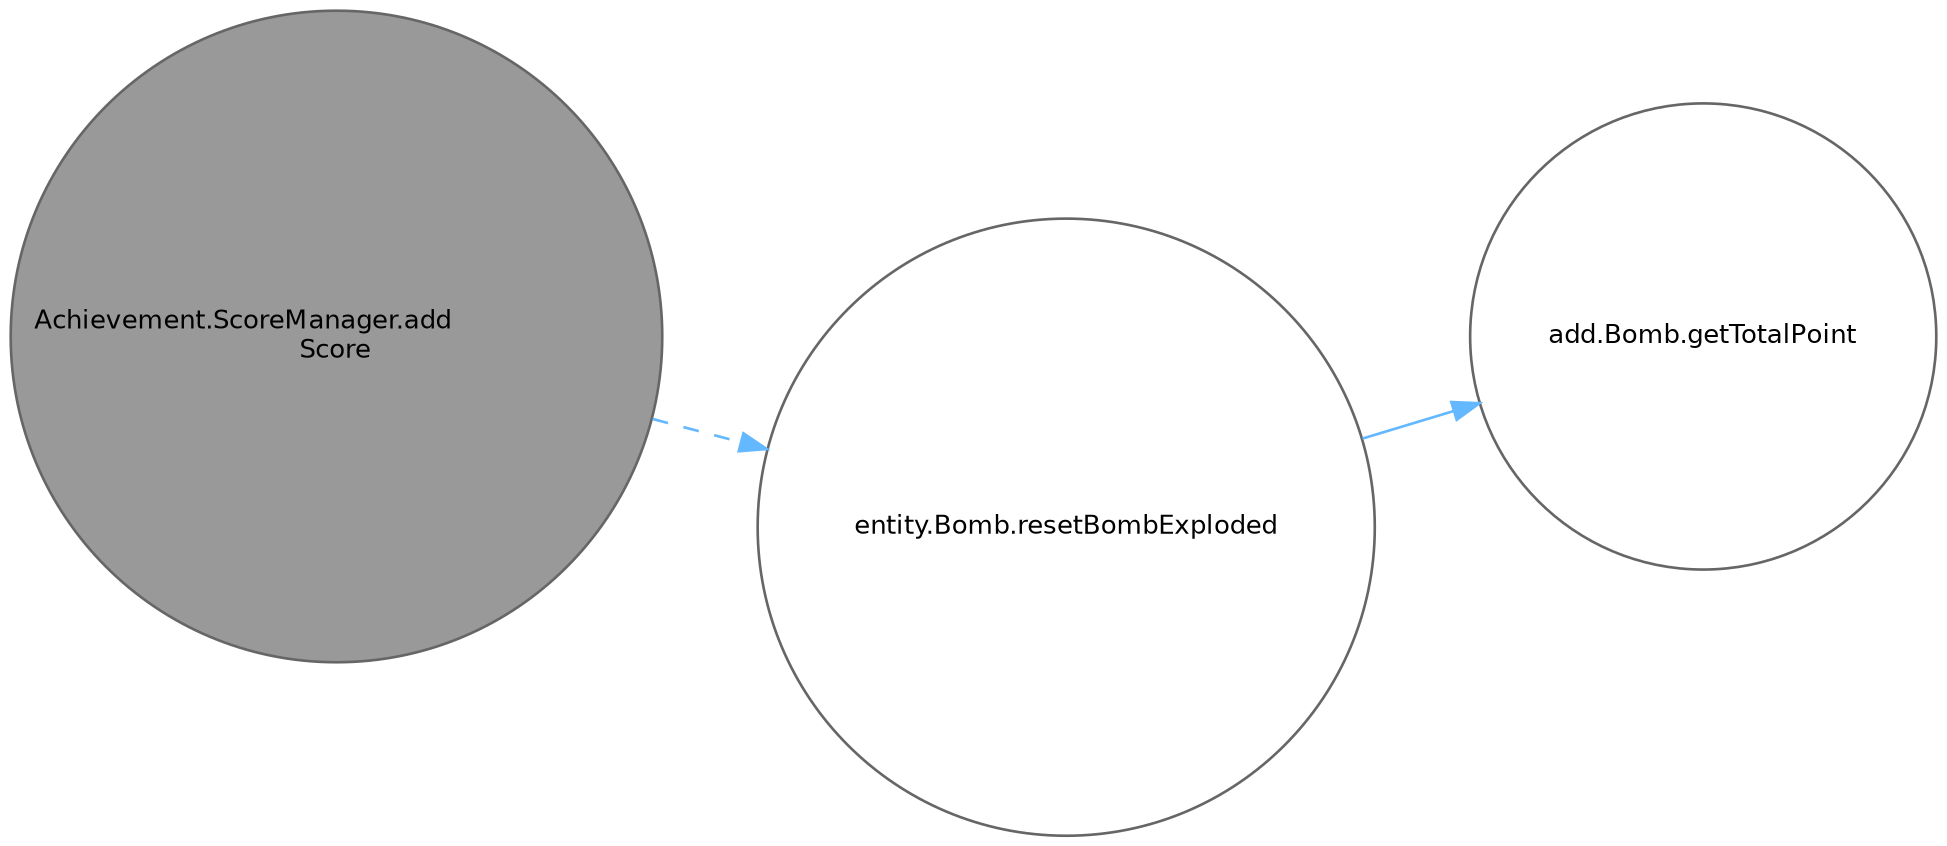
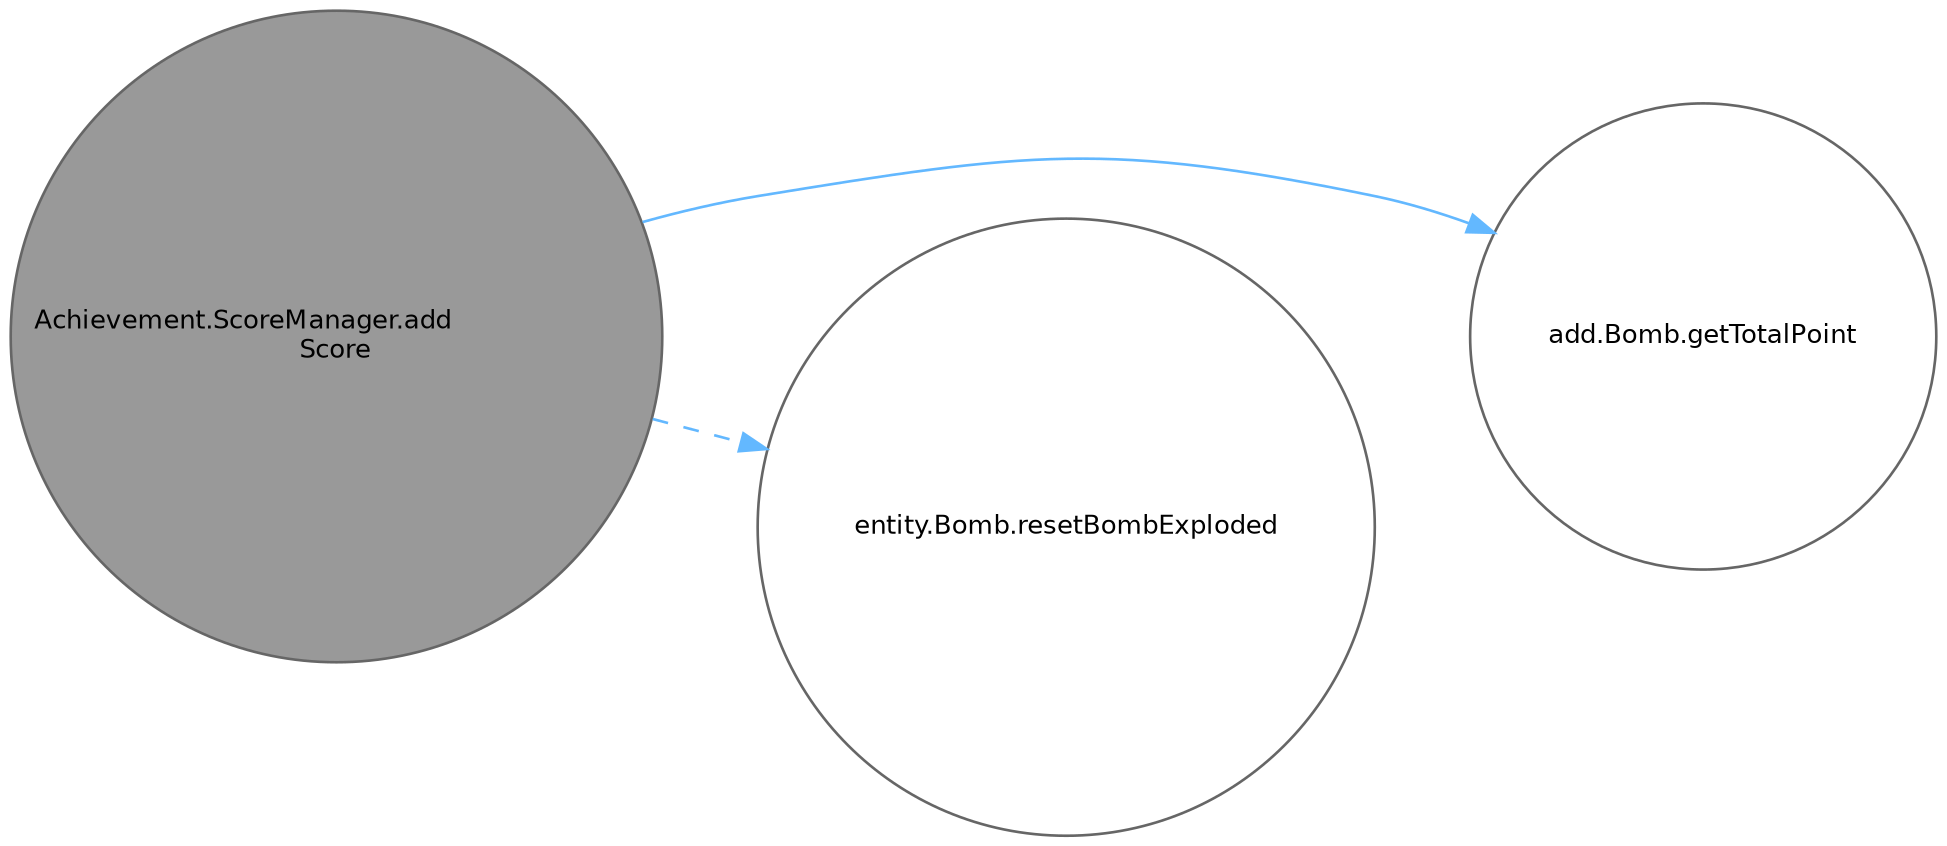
edge "entity.Bomb.resetBombExploded" -> "add.Bomb.getTotalPoint": now "Achievement.ScoreManager.add Score" -> "add.Bomb.getTotalPoint"
